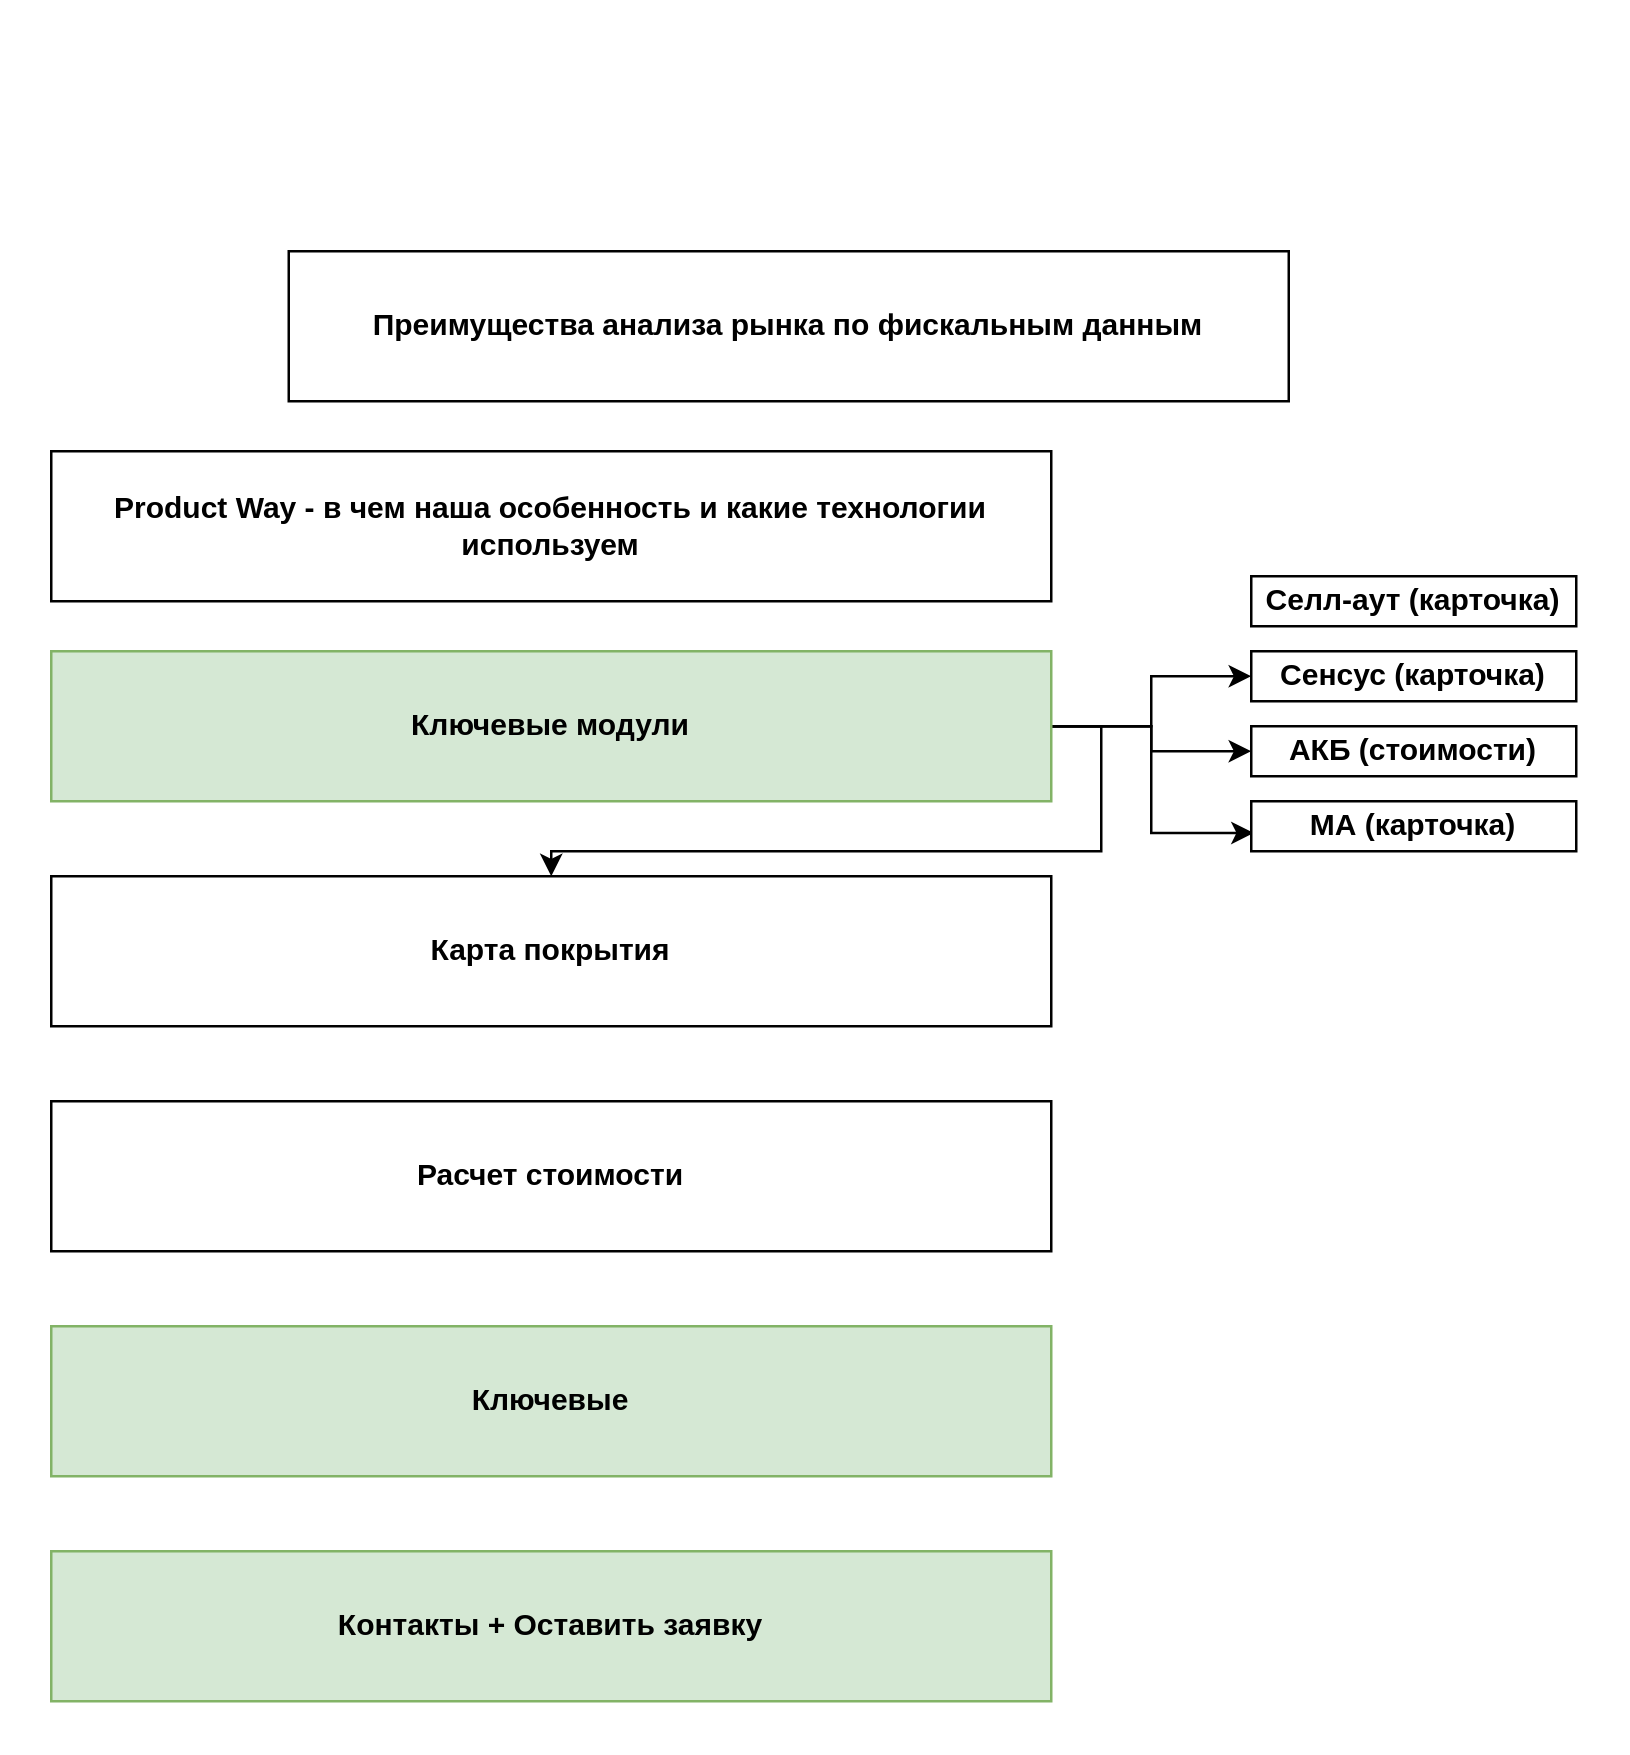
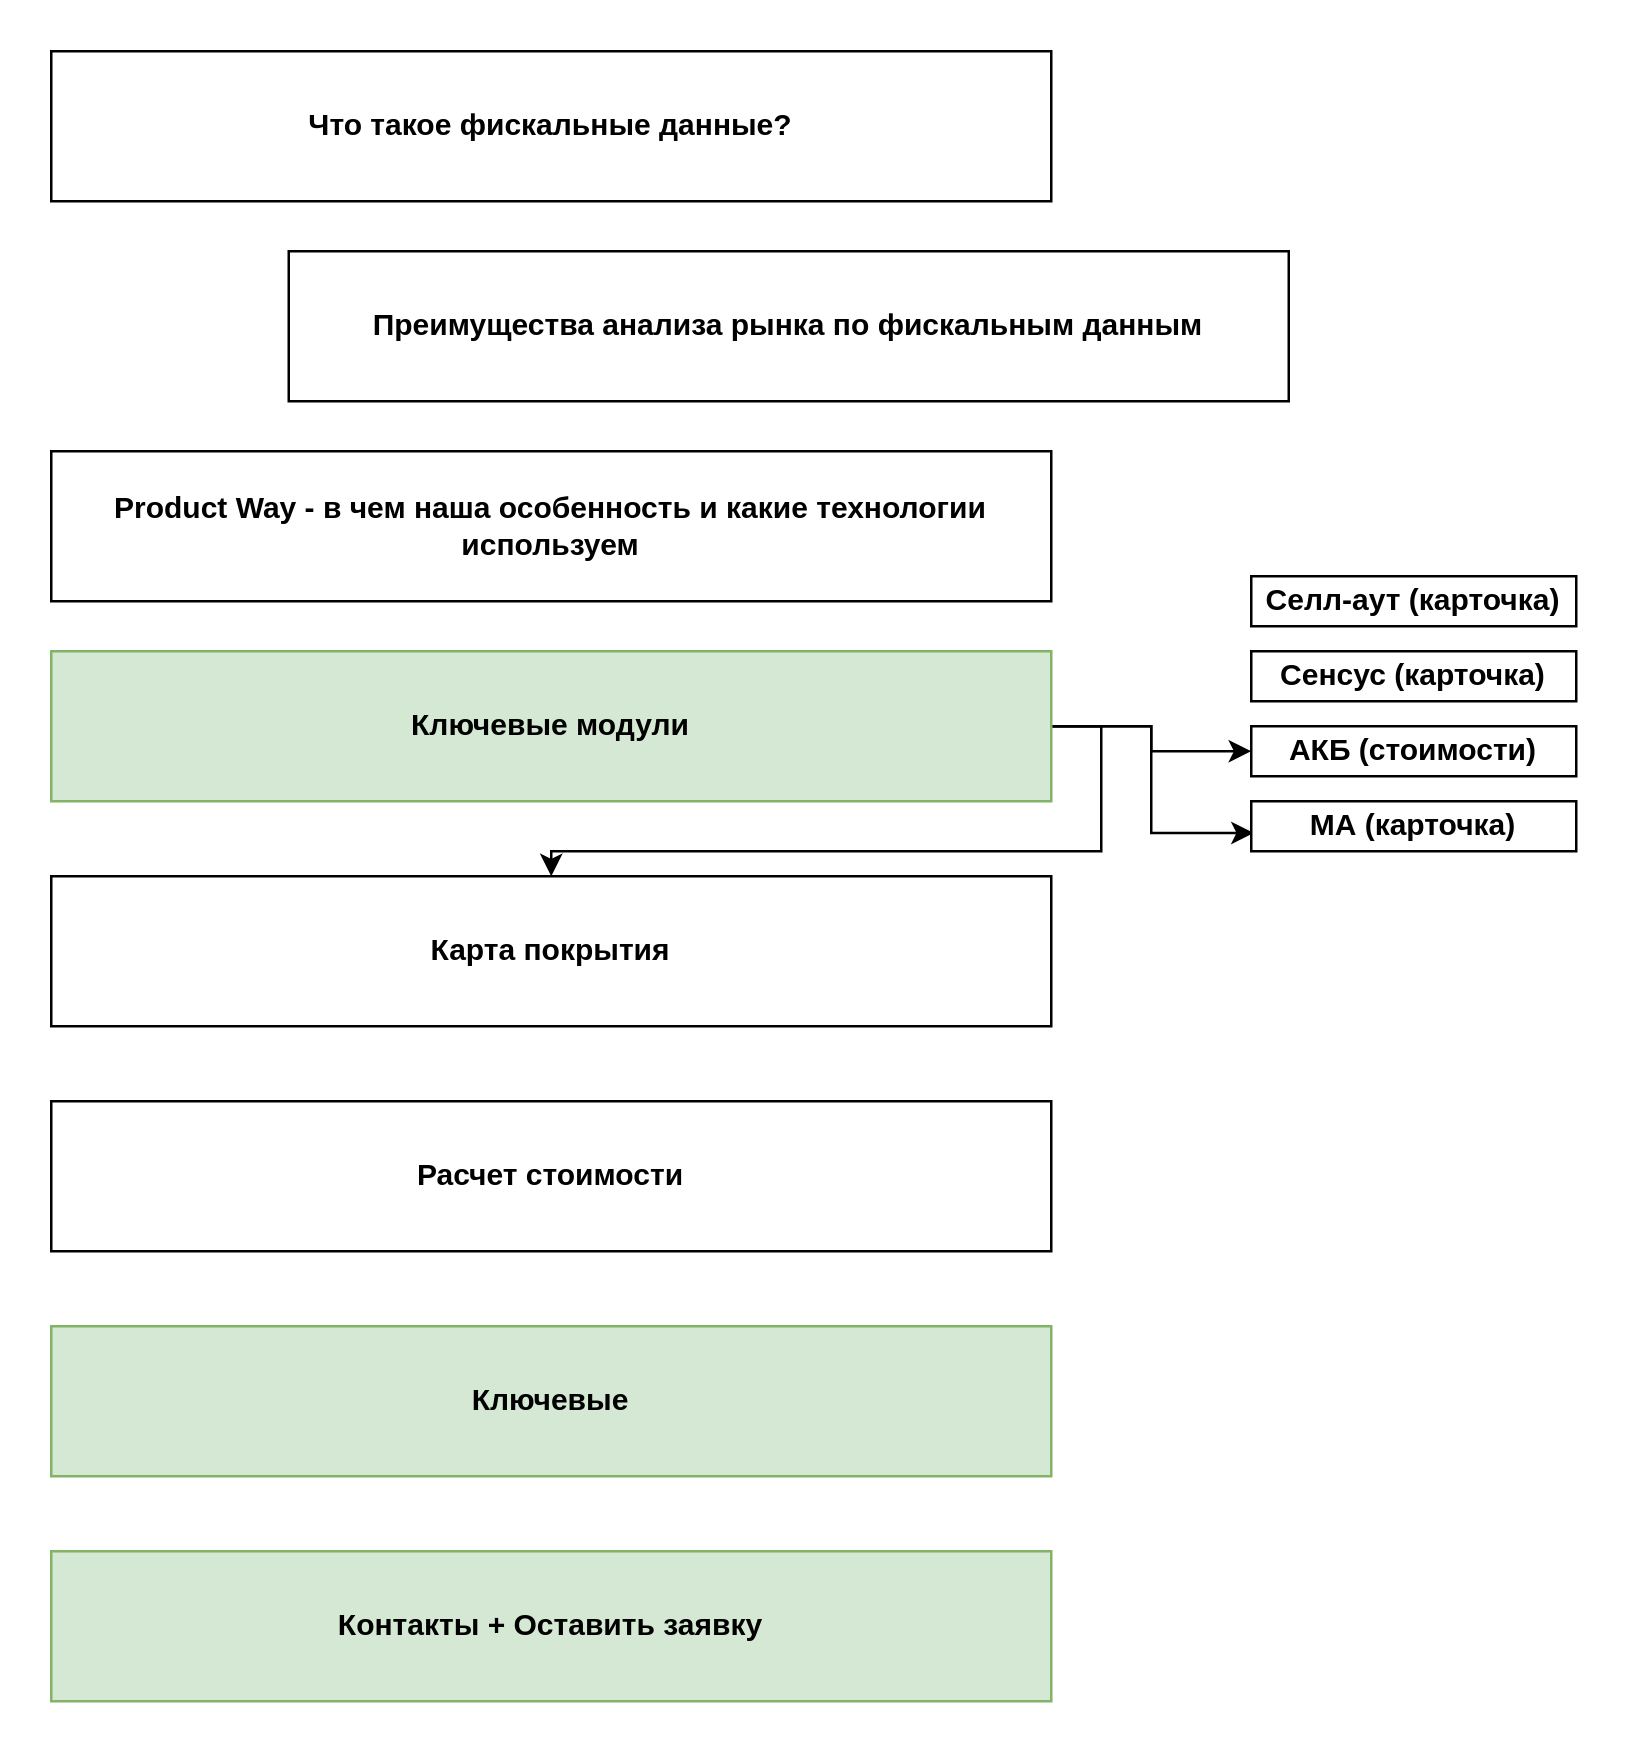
node "Что такое фискальные данные?": added
edge "Ключевые модули" -> "Сенсус (карточка)": removed
